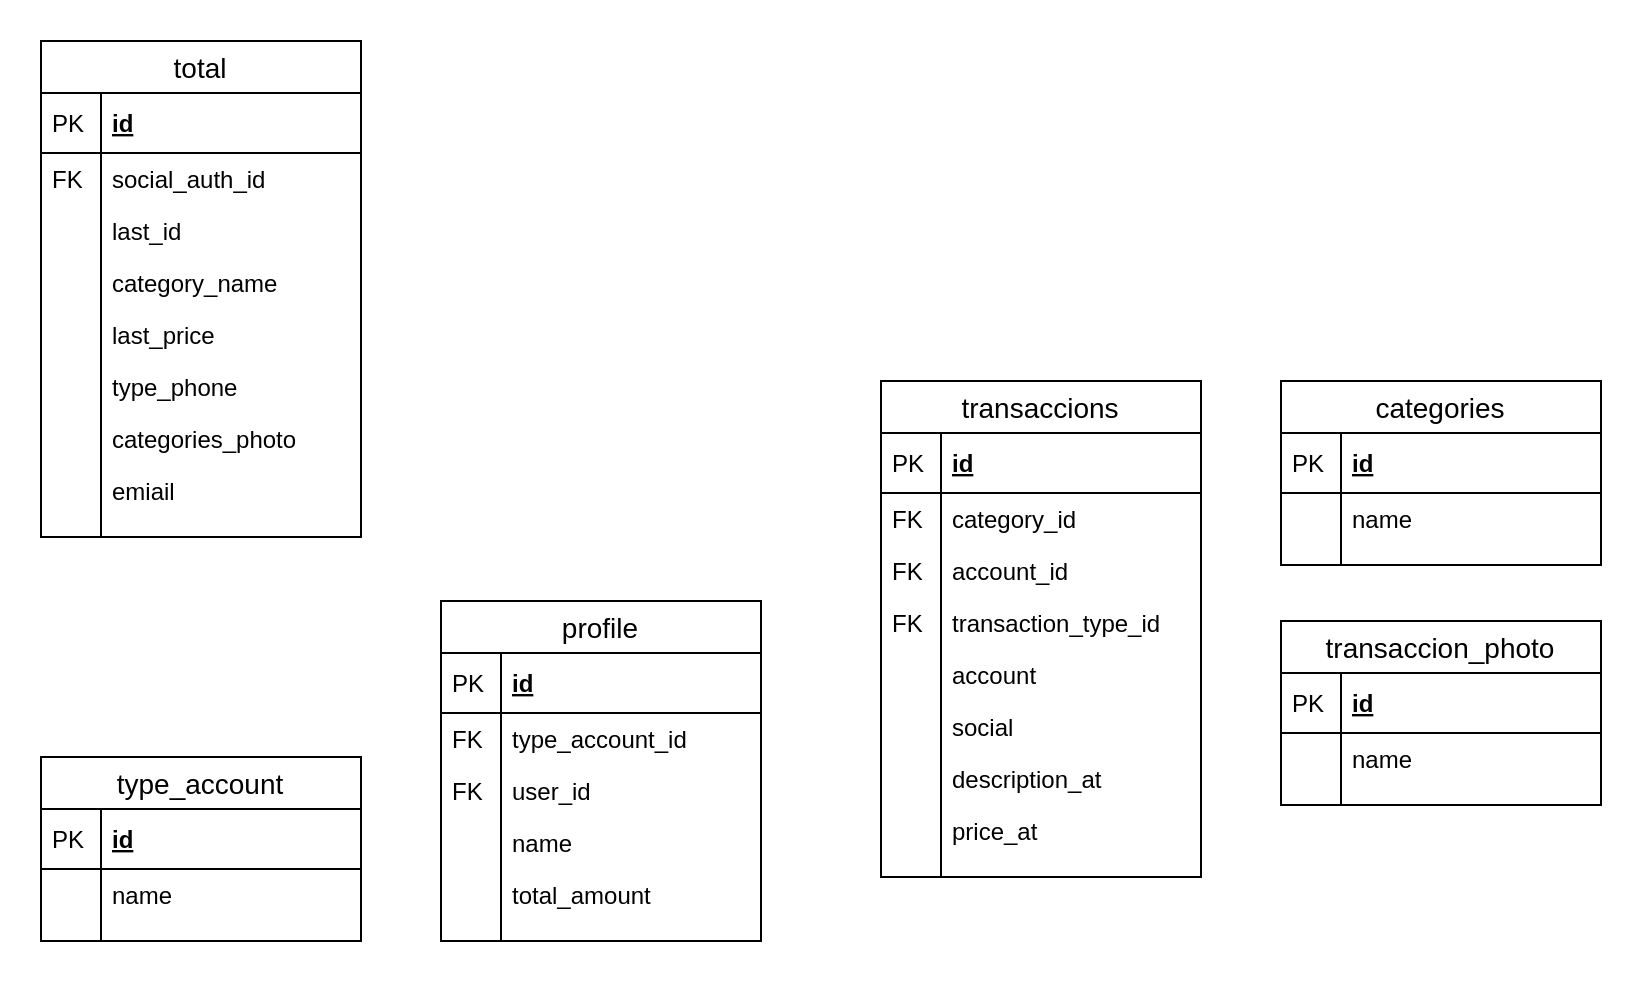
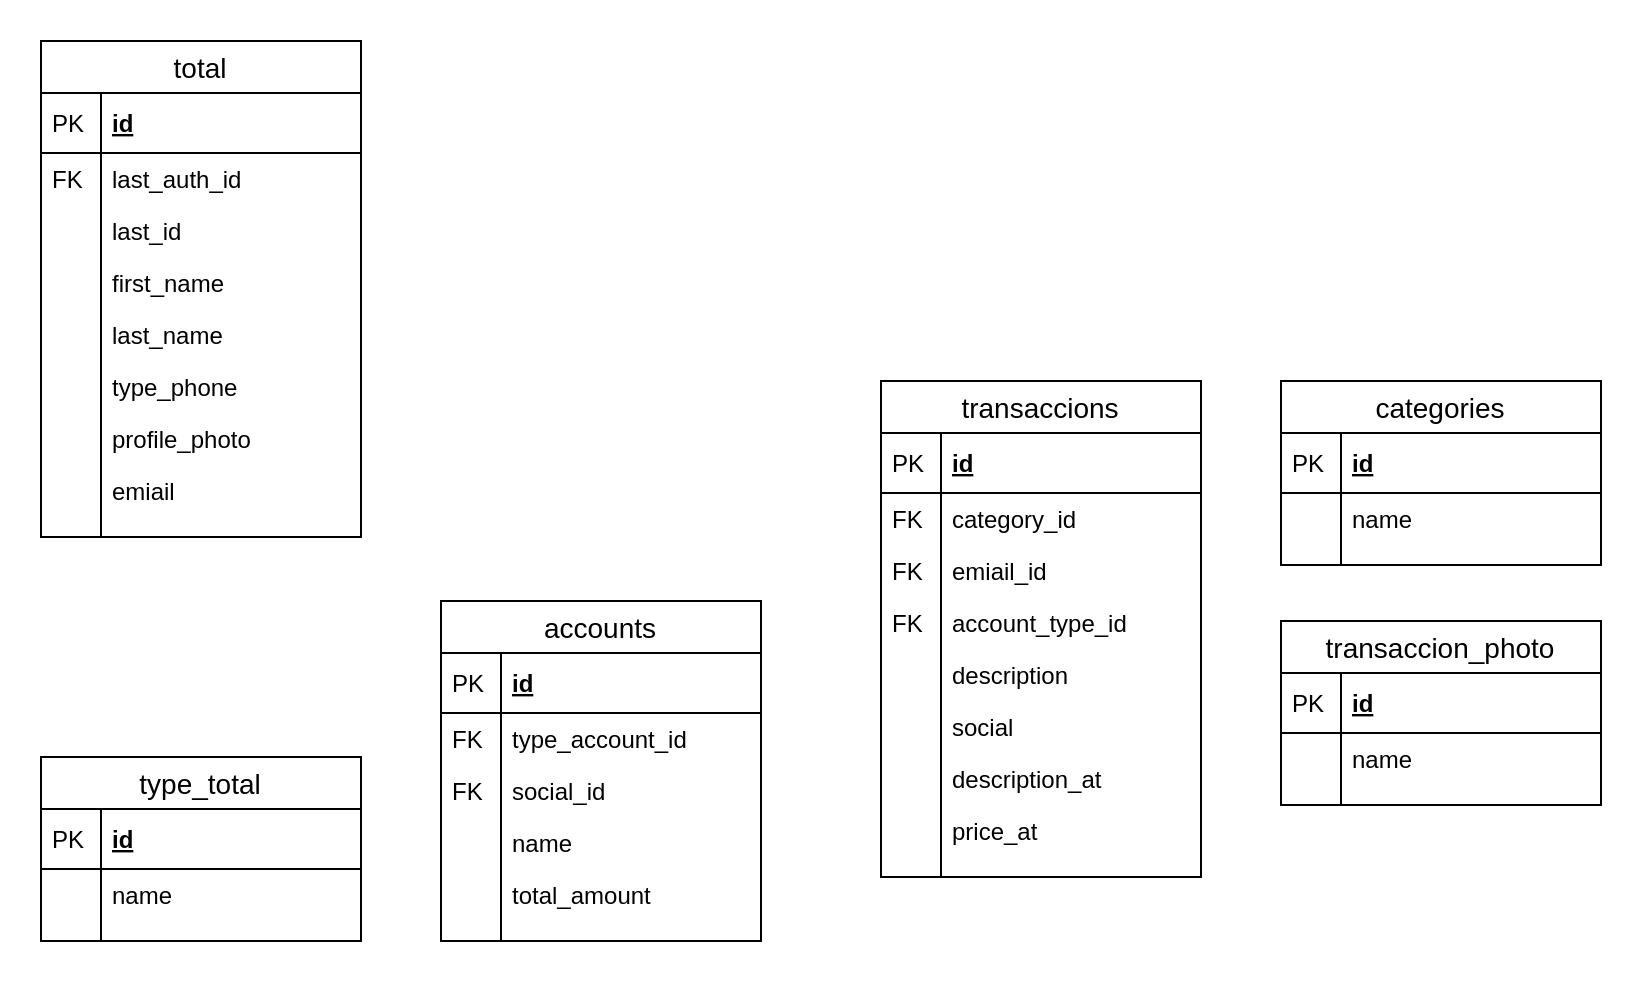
node "social_auth_id": label "social_auth_id" -> "last_auth_id"
node "category_name": label "category_name" -> "first_name"
node "last_price": label "last_price" -> "last_name"
node "categories_photo": label "categories_photo" -> "profile_photo"
node "account_id": label "account_id" -> "emiail_id"
node "transaction_type_id": label "transaction_type_id" -> "account_type_id"
node "profile": label "profile" -> "accounts"
node "account": label "account" -> "description"
node "type_account": label "type_account" -> "type_total"
node "user_id": label "user_id" -> "social_id"
